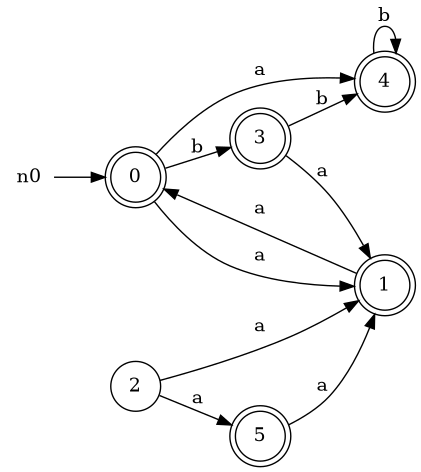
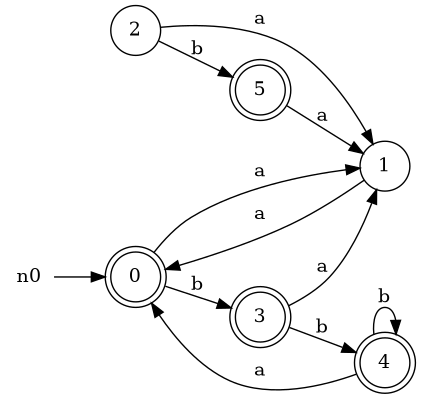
edge "0" -> "4": reversed
node "1": shape doublecircle -> circle
edge "2" -> "5": label "a" -> "b"
